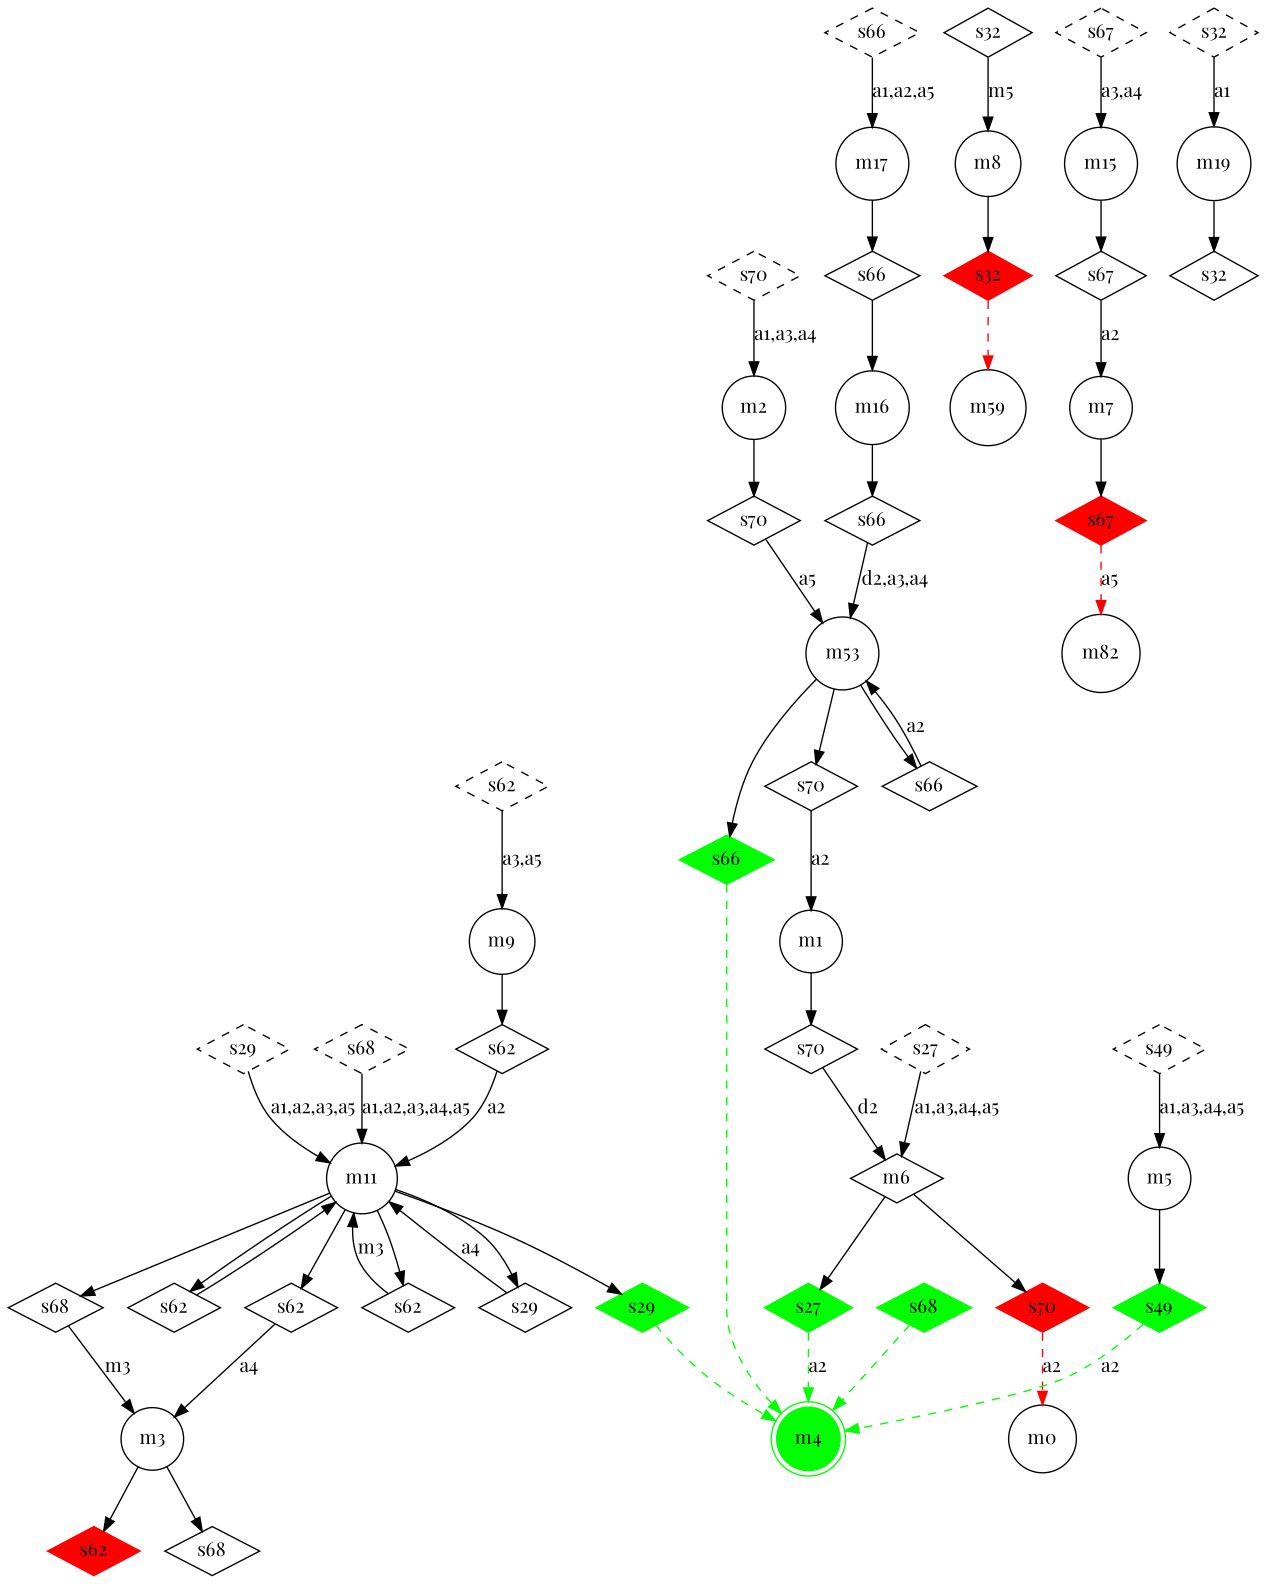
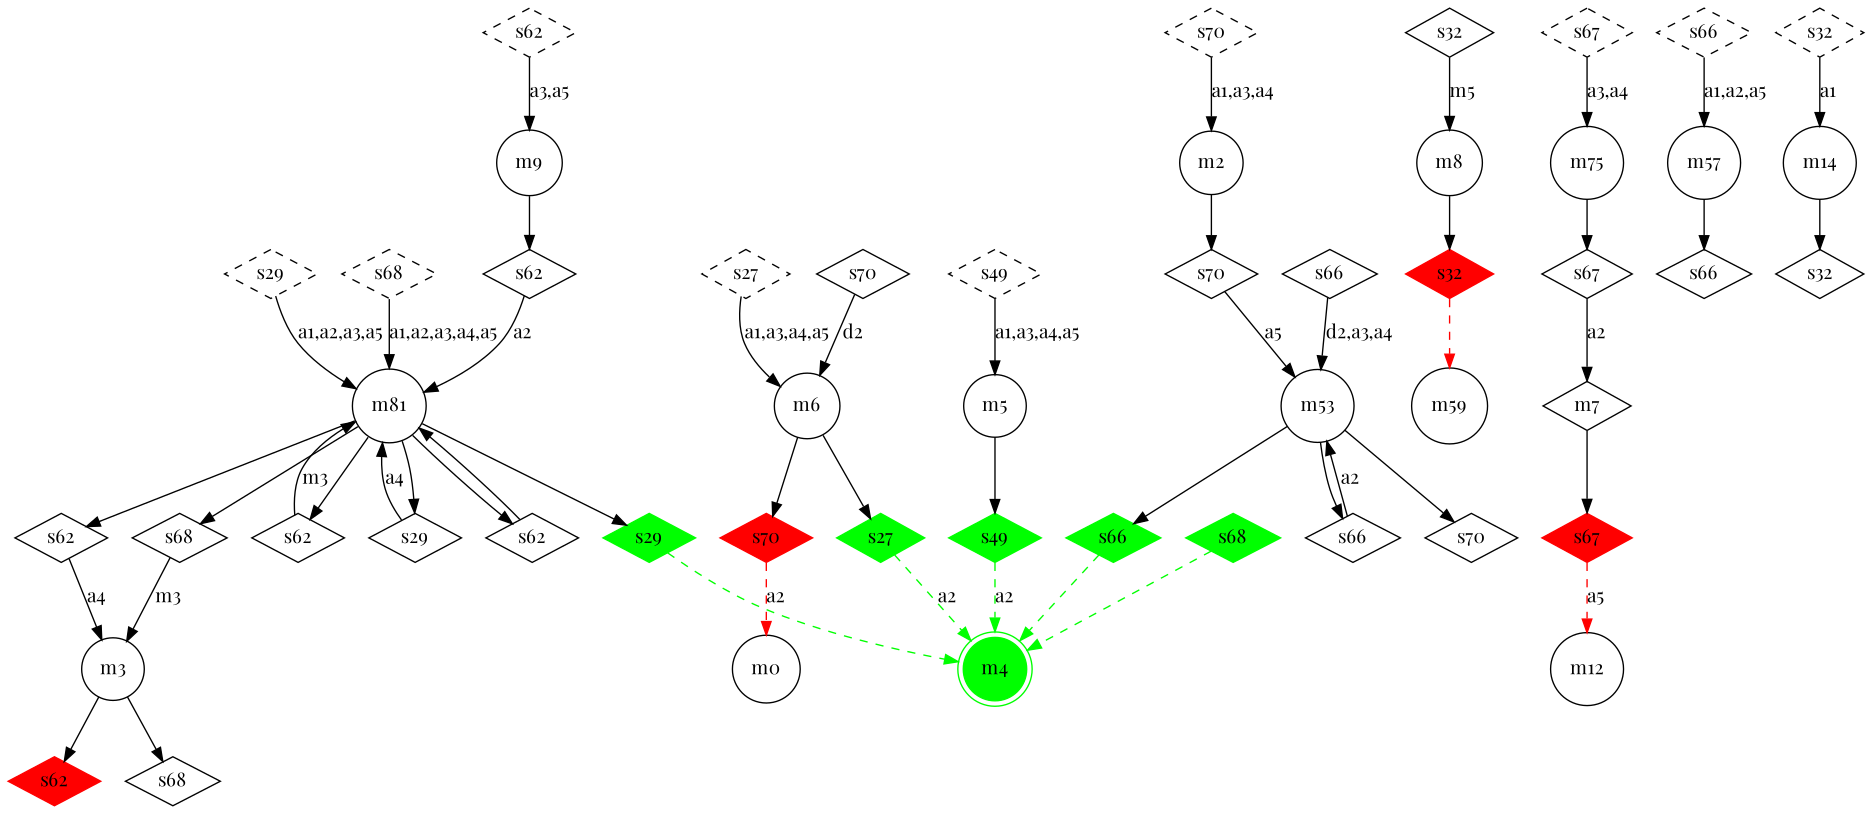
node "m17": label "m17" -> "m57"
node "m15": label "m15" -> "m75"
node "m19": label "m19" -> "m14"
node "m16": removed
node "m7": shape circle -> diamond
node "m82": label "m82" -> "m12"
node "m1": removed
node "m11": label "m11" -> "m81"
node "m6": shape diamond -> circle
